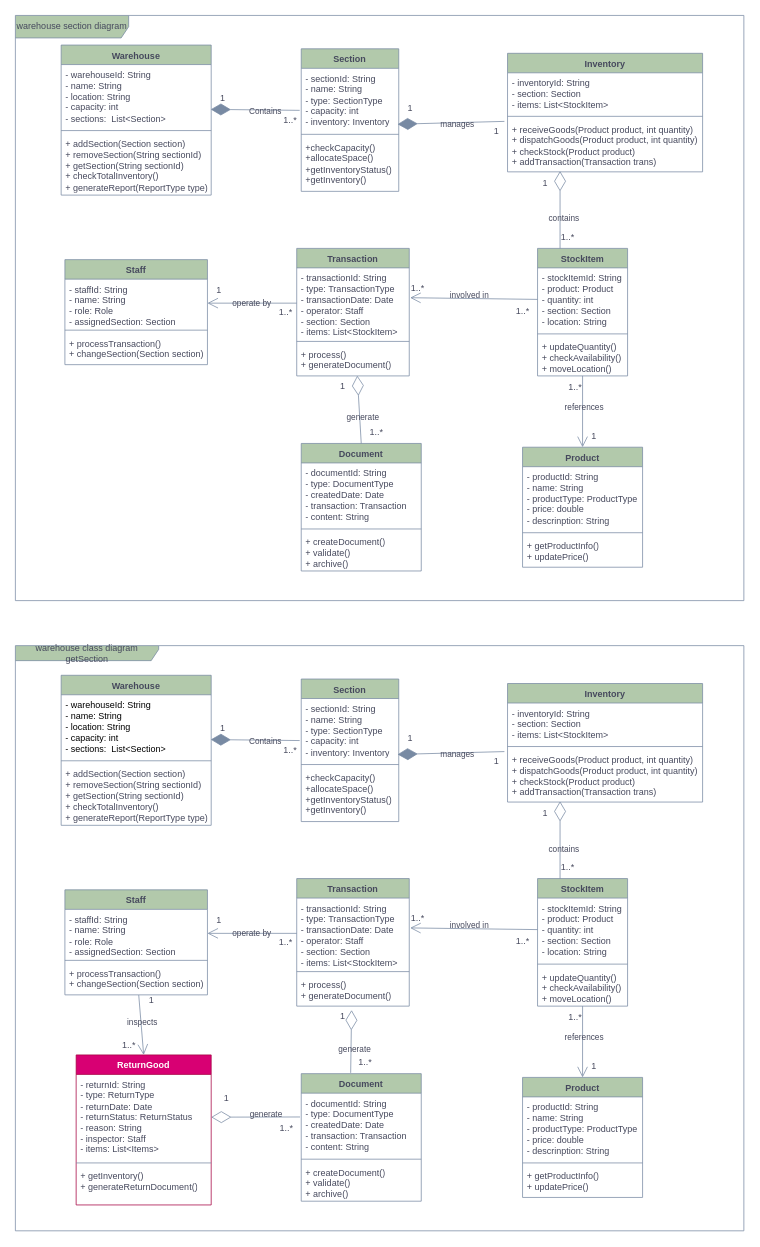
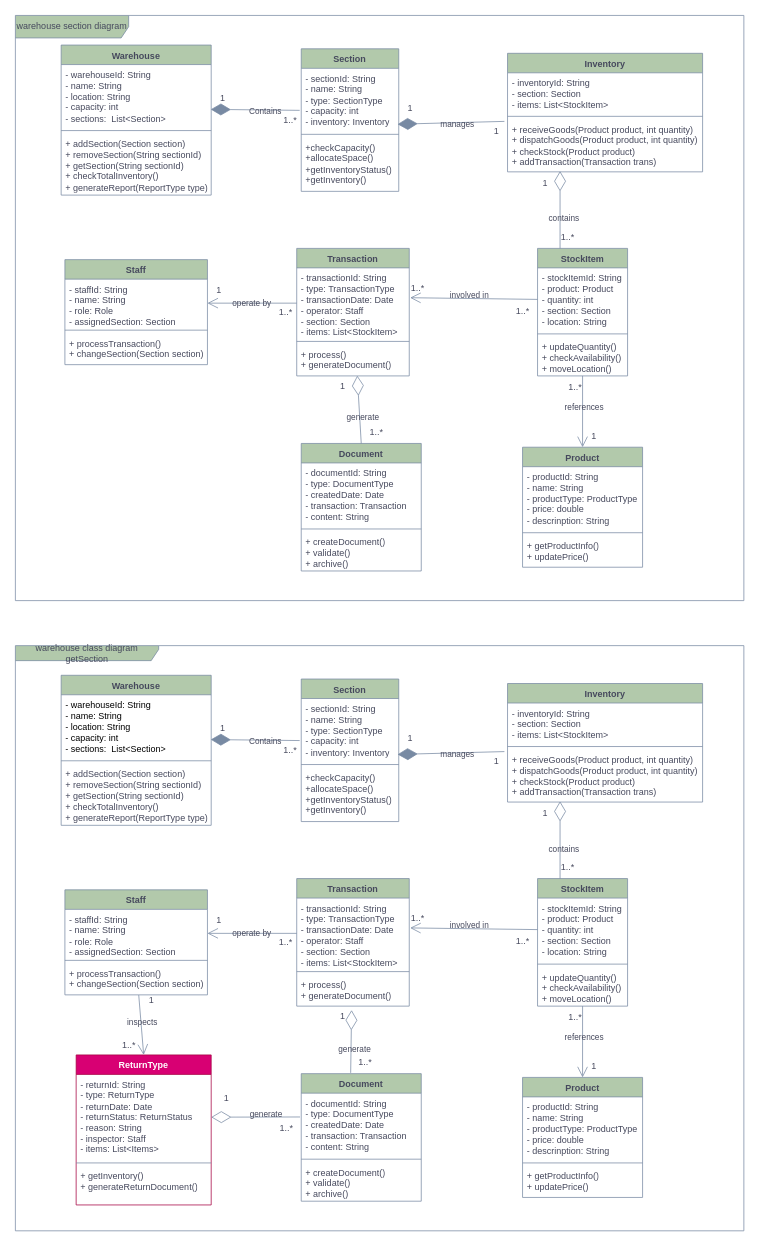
node "ReturnGood": label "ReturnGood" -> "ReturnType"
